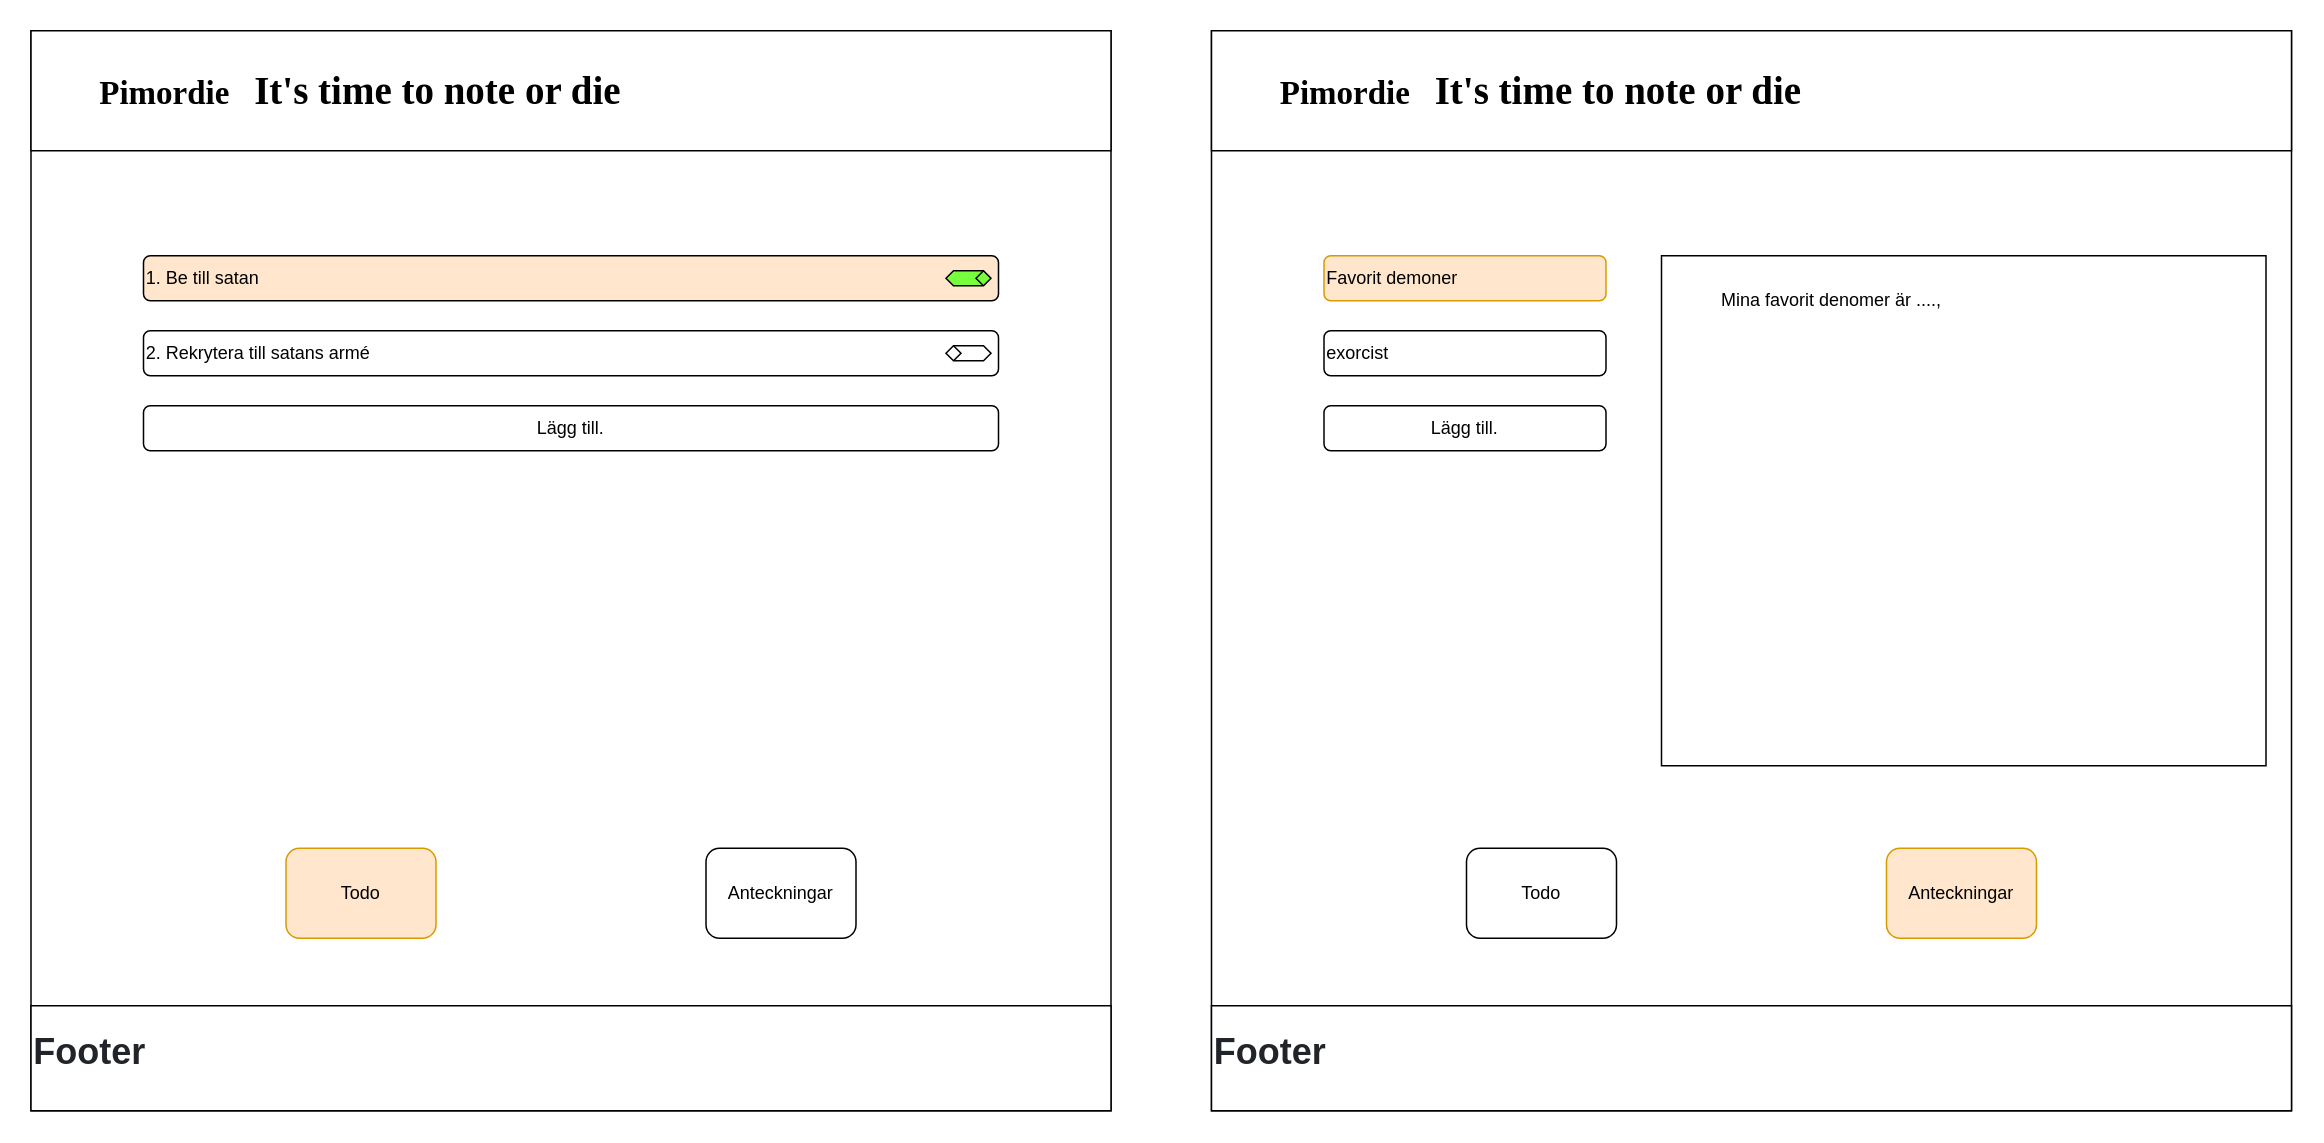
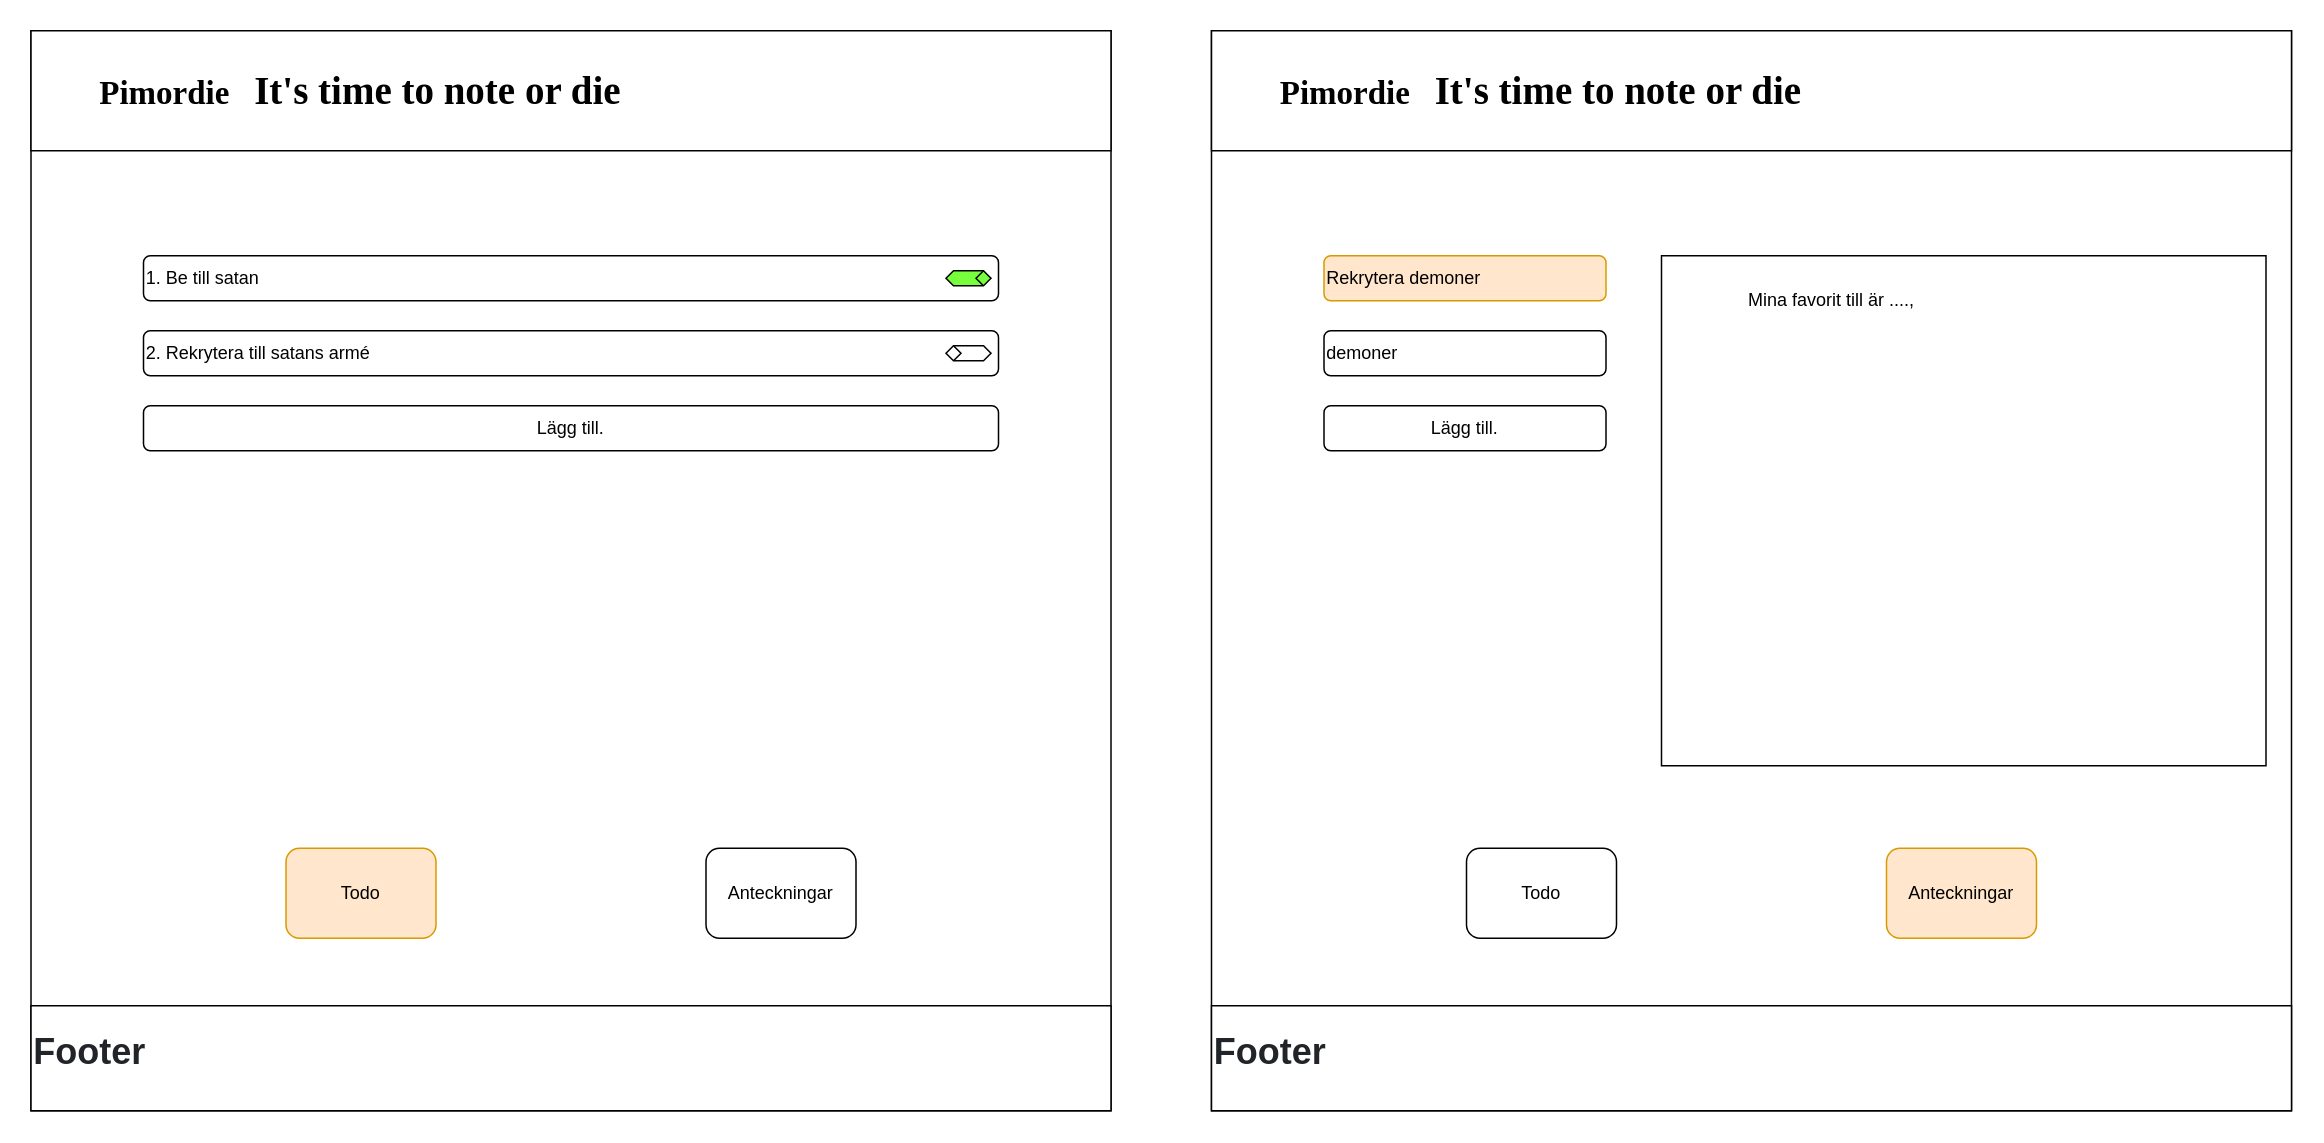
node "1. Be till satan": fillcolor #ffe6cc -> #ffffff
node "Favorit demoner": label "Favorit demoner" -> "Rekrytera demoner"
node "Mina favorit denomer är ....,": label "Mina favorit denomer är ....," -> "Mina favorit till är ....,"
node "exorcist": label "exorcist" -> "demoner"
